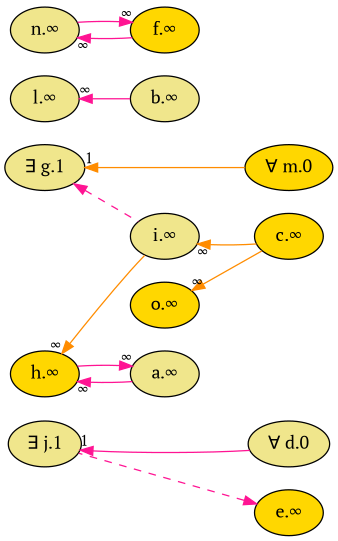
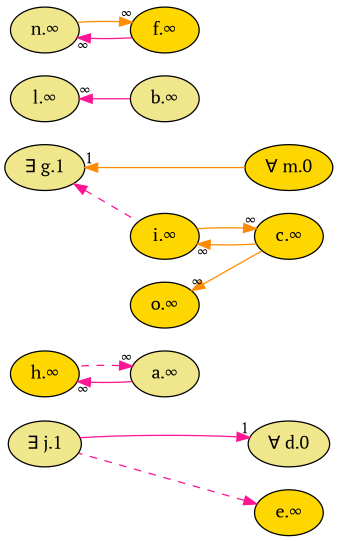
edge "n.∞" -> "f.∞": color deeppink -> darkorange
node "i.∞": fillcolor khaki -> gold
edge "i.∞" -> "h.∞": now "i.∞" -> "c.∞"
edge "h.∞" -> "a.∞": style solid -> dashed
edge "∀ d.0" -> "∃ j.1": reversed
